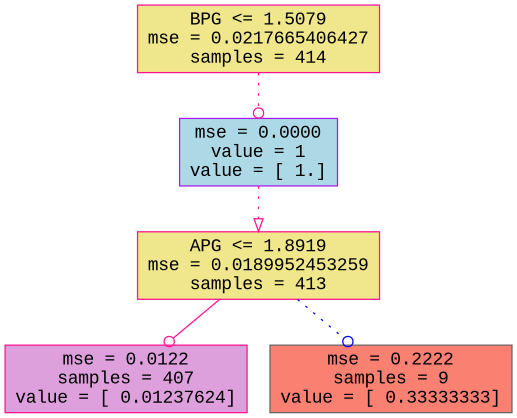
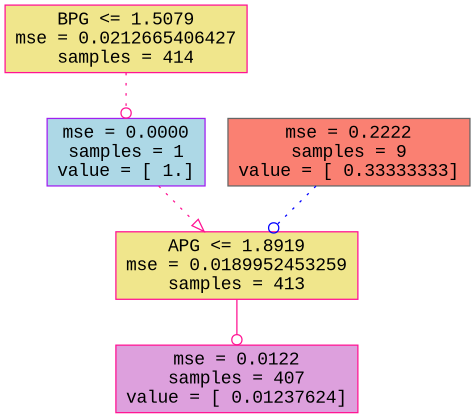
node "BPG <= 1.5079 mse = 0.0217665406427 samples = 414": label "BPG <= 1.5079 mse = 0.0217665406427 samples = 414" -> "BPG <= 1.5079 mse = 0.0212665406427 samples = 414"
node "mse = 0.0000 value = 1 value = [ 1.]": label "mse = 0.0000 value = 1 value = [ 1.]" -> "mse = 0.0000 samples = 1 value = [ 1.]"
edge "APG <= 1.8919 mse = 0.0189952453259 samples = 413" -> "mse = 0.2222 samples = 9 value = [ 0.33333333]": reversed
